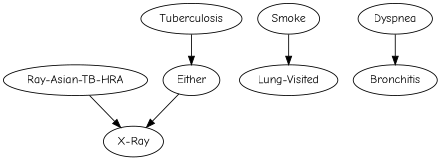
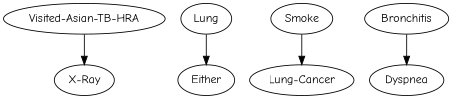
node "Tuberculosis": label "Tuberculosis" -> "Lung"
edge "Dyspnea" -> "Bronchitis": reversed
node "Ray-Asian-TB-HRA": label "Ray-Asian-TB-HRA" -> "Visited-Asian-TB-HRA"
node "Lung-Visited": label "Lung-Visited" -> "Lung-Cancer"
edge "Either" -> "X-Ray": removed
